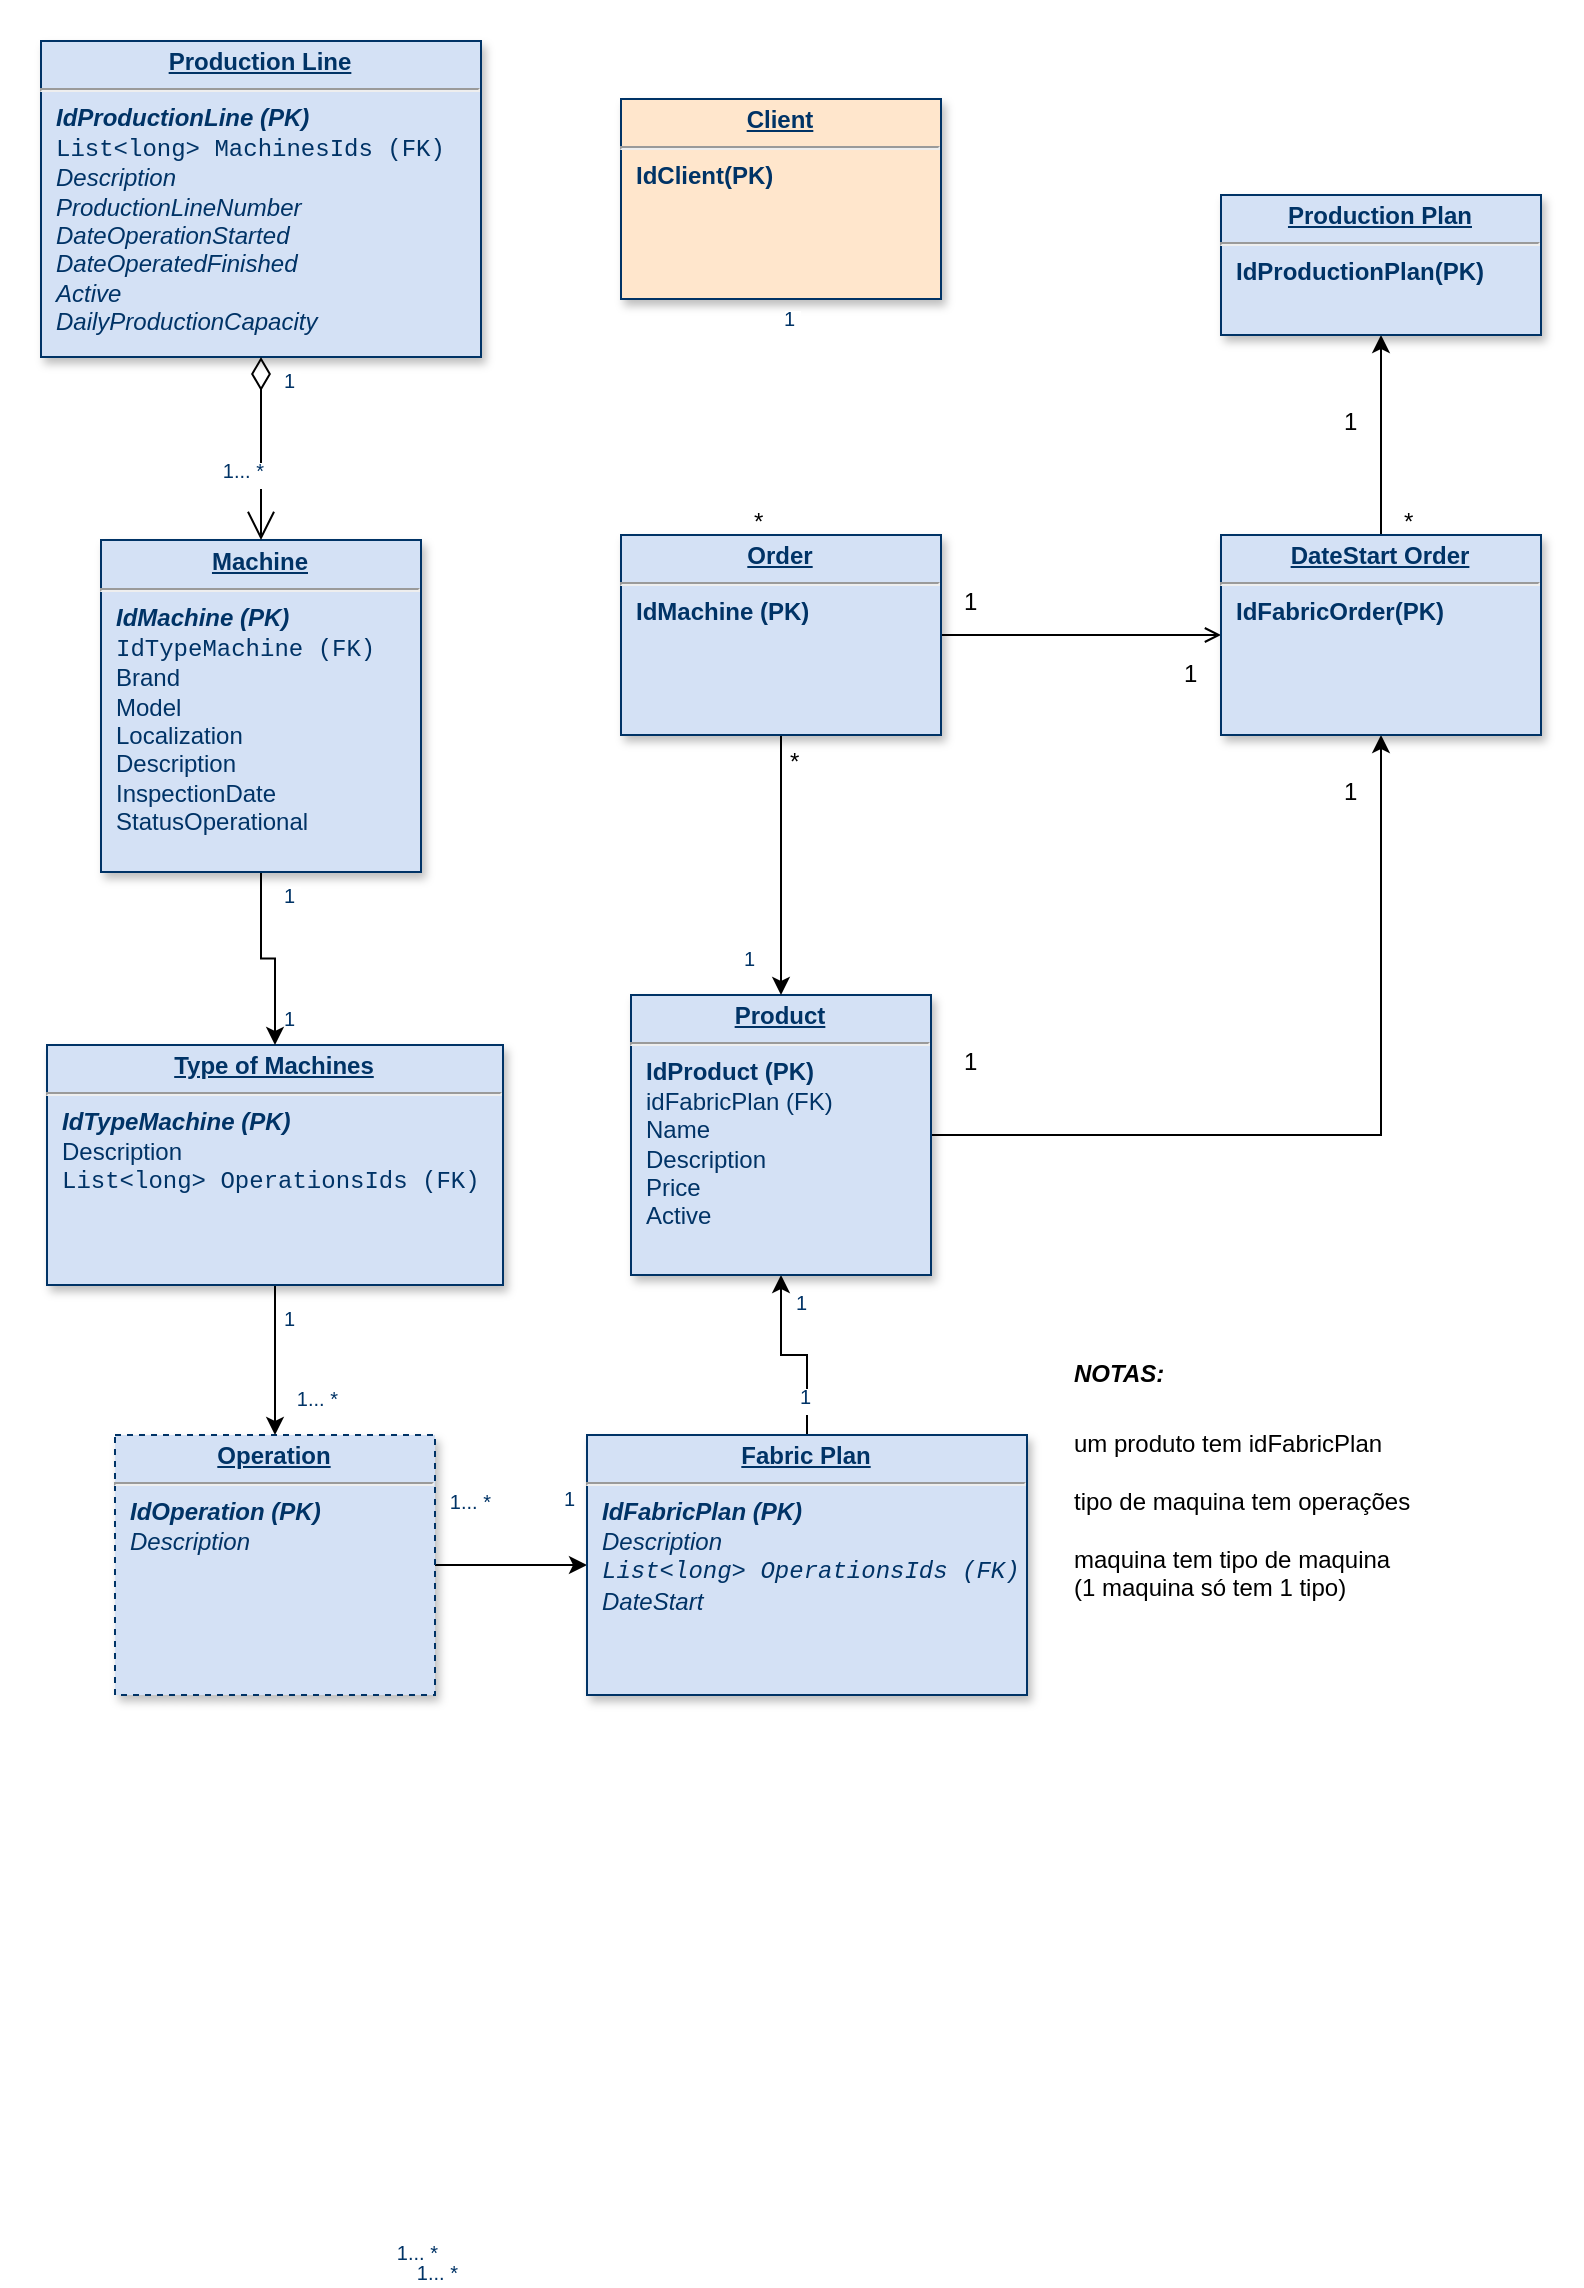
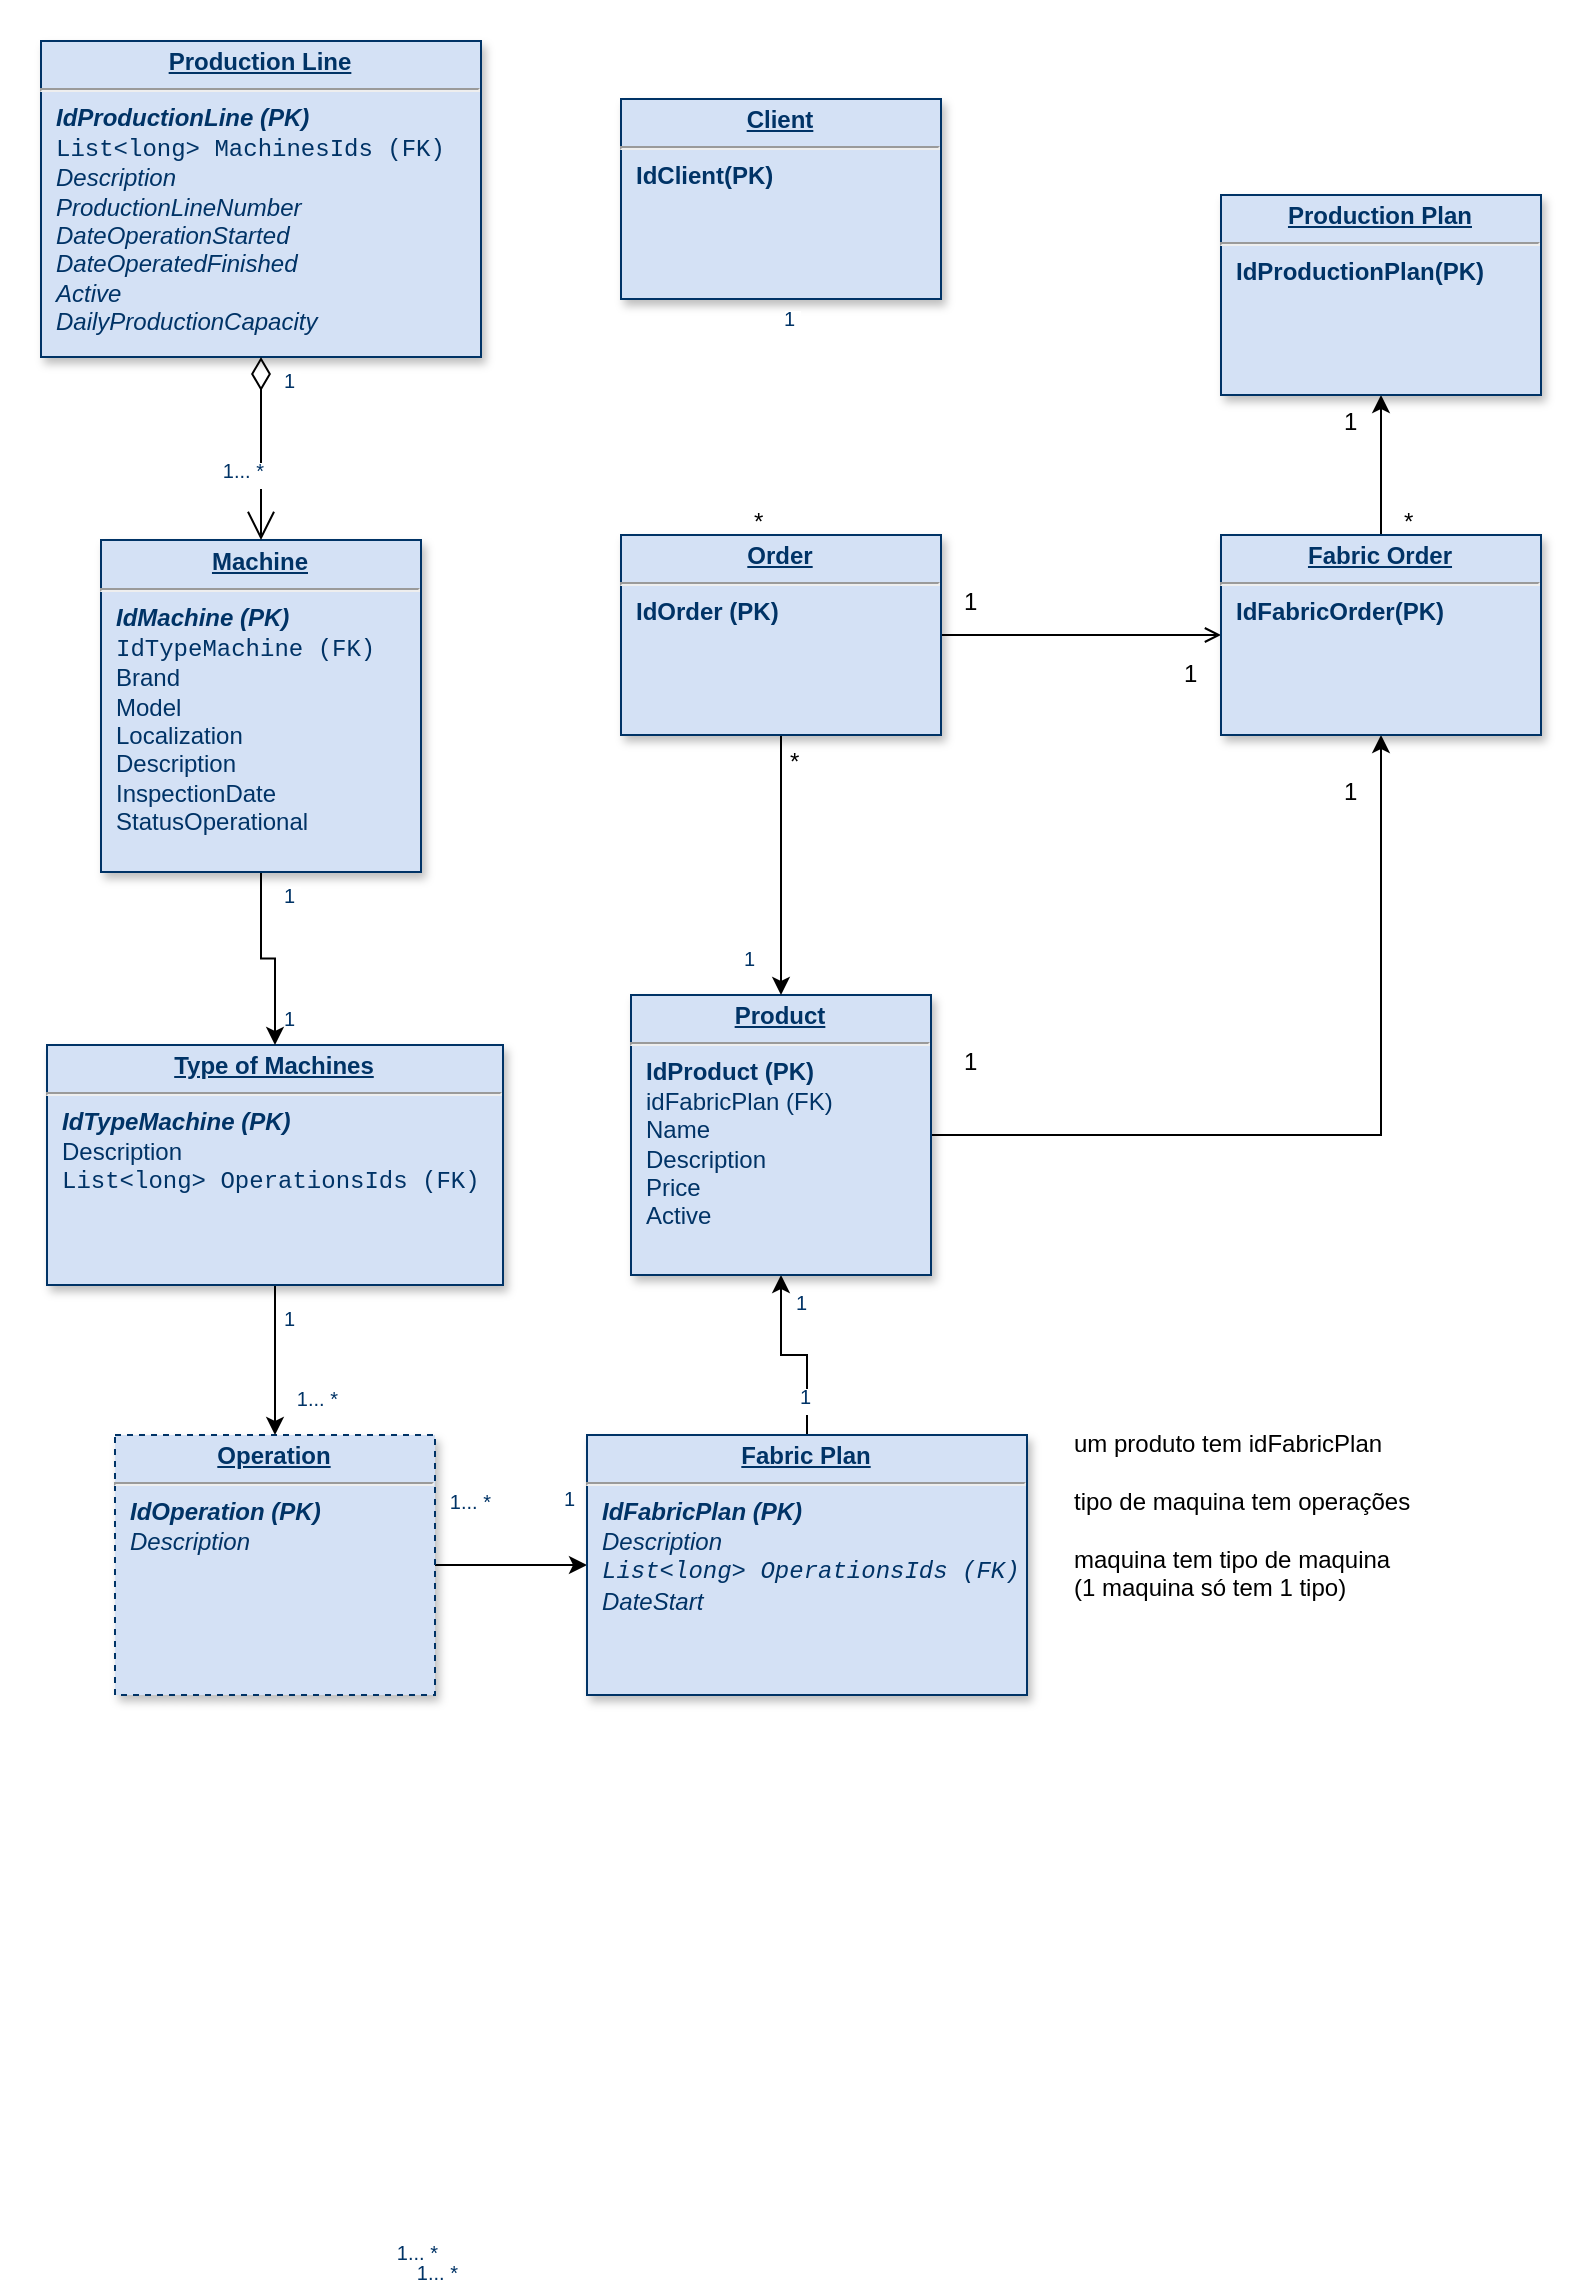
node "Client IdClient(PK)": fillcolor #ffe6cc -> #d4e1f5
node "Production Plan IdProductionPlan(PK)": size 320x140 -> 320x200
node "Order IdMachine (PK)": label "Order IdMachine (PK)" -> "Order IdOrder (PK)"
node "DateStart Order IdFabricOrder(PK)": label "DateStart Order IdFabricOrder(PK)" -> "Fabric Order IdFabricOrder(PK)"
node "NOTAS:": removed
